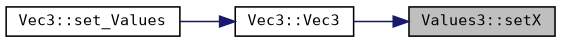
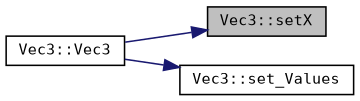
edge "Vec3::set_Values" -> "Vec3::Vec3": reversed
node "Values3::setX": label "Values3::setX" -> "Vec3::setX"
